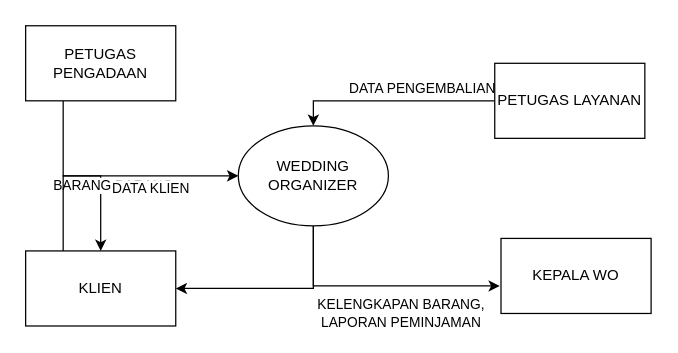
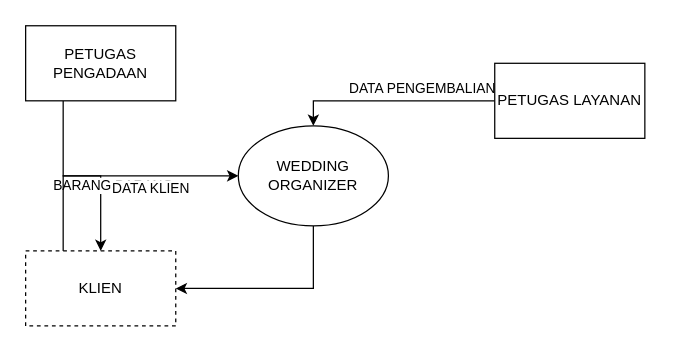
node "KEPALA WO": removed
edge "WEDDING ORGANIZER" -> "KEPALA WO": removed, label "KELENGKAPAN BARANG, LAPORAN PEMINJAMAN"
node "KLIEN": style solid -> dashed
